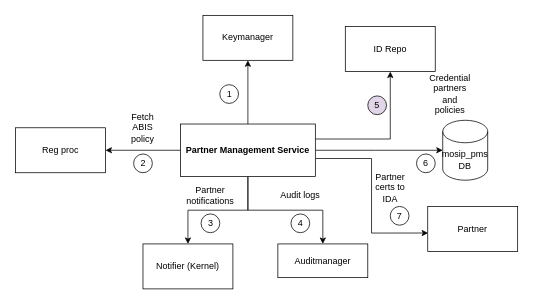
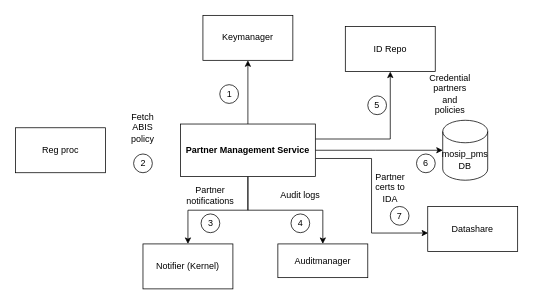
node "5": fillcolor #e1d5e7 -> #ffffff
edge "Partner Management Service" -> "Reg proc": removed
node "Partner": label "Partner" -> "Datashare"
